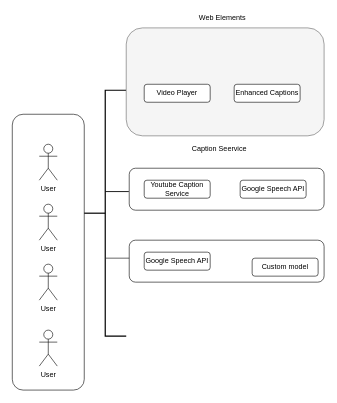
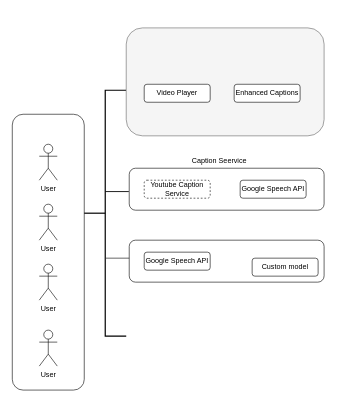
node "Web Elements": removed
node "Caption Seervice": moved (219, 149) -> (219, 161)
node "Youtube Caption Service": style solid -> dashed
